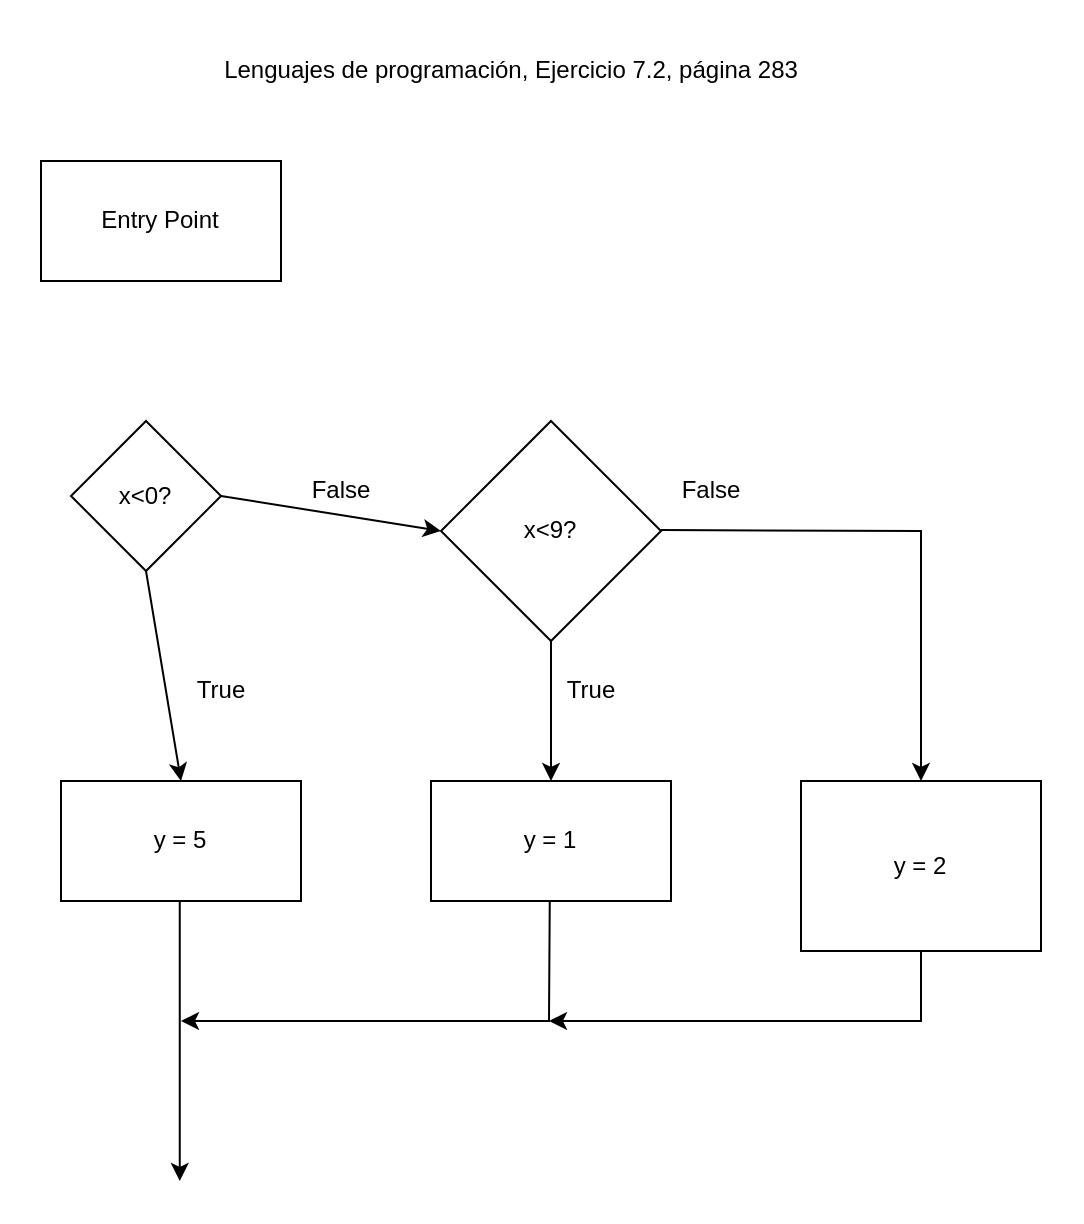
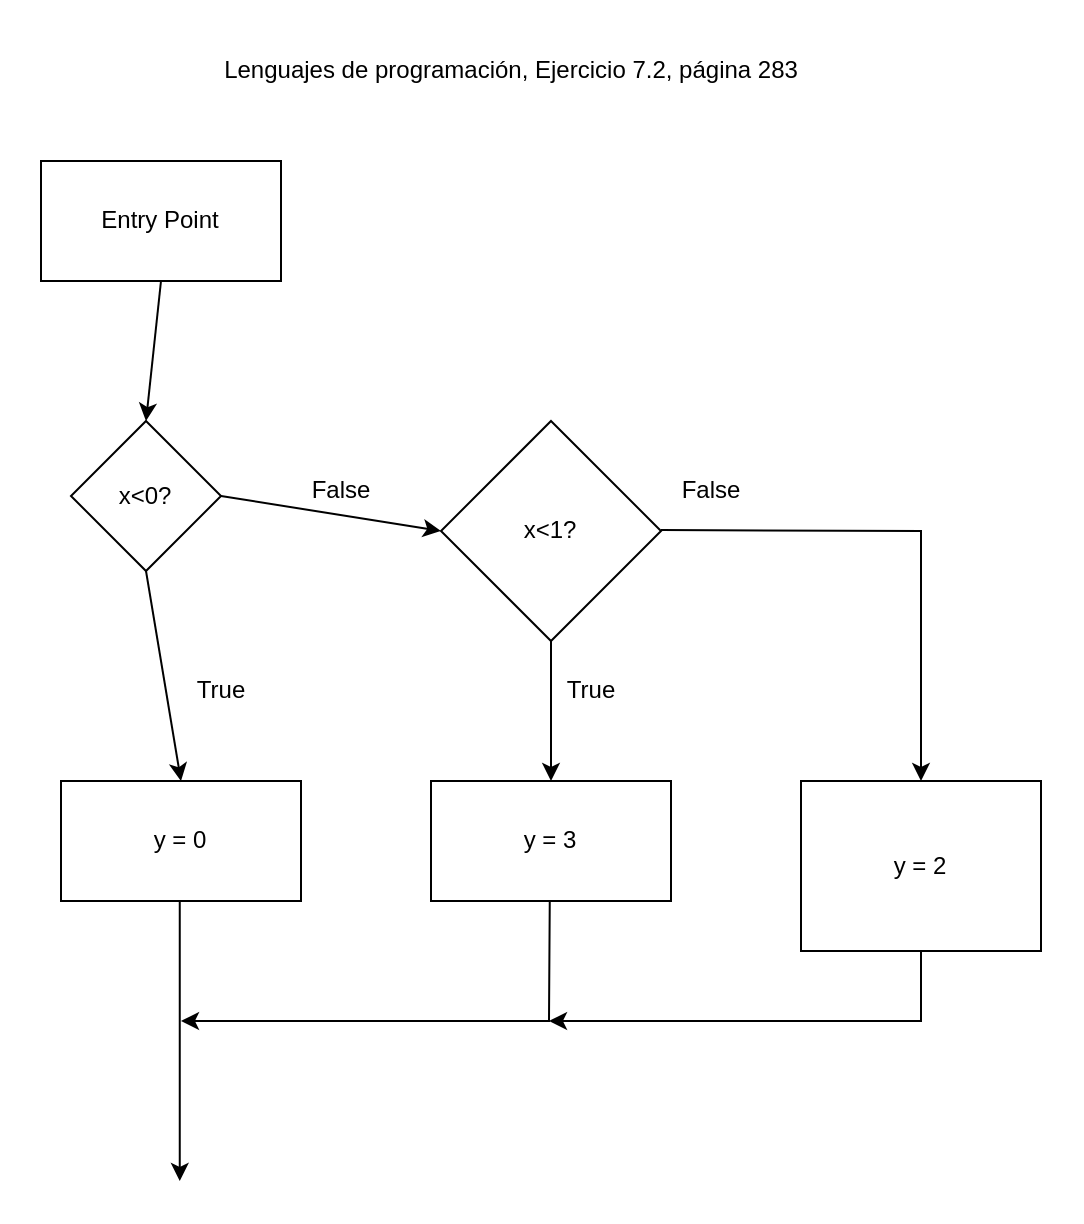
edge "Entry Point" -> "x<0?": added
node "x<9?": label "x<9?" -> "x<1?"
node "y = 5": label "y = 5" -> "y = 0"
node "y = 1": label "y = 1" -> "y = 3"
